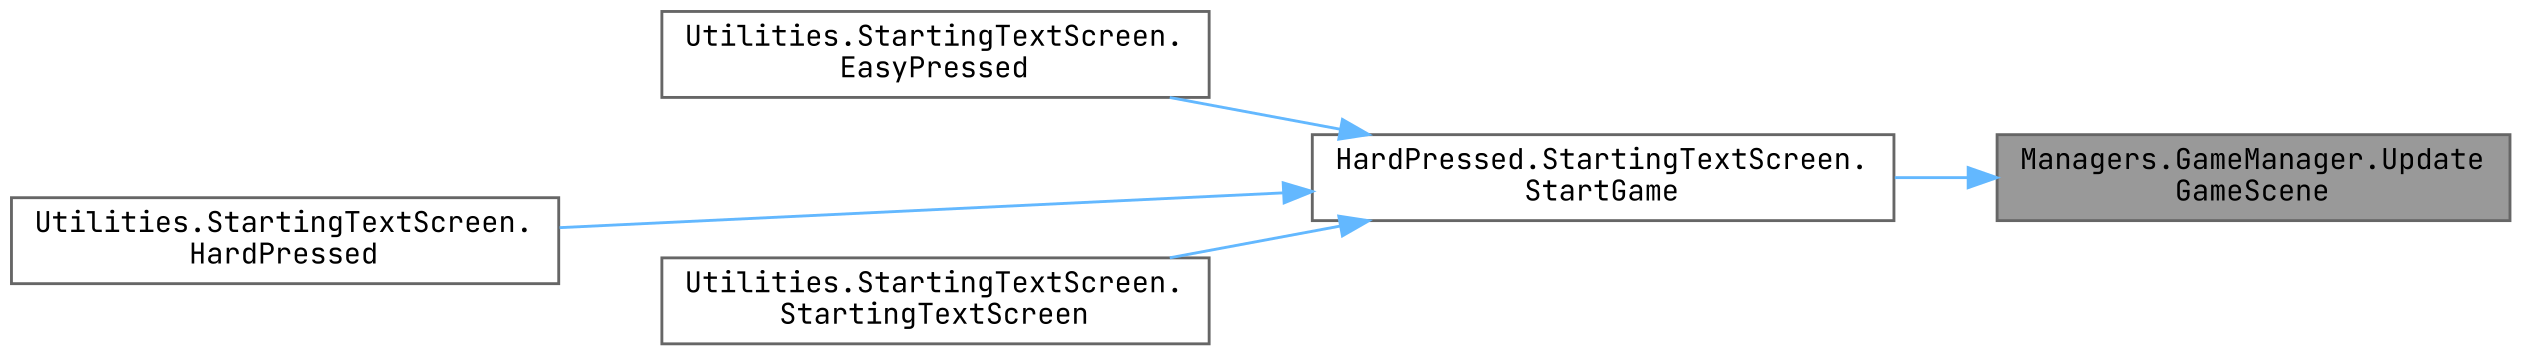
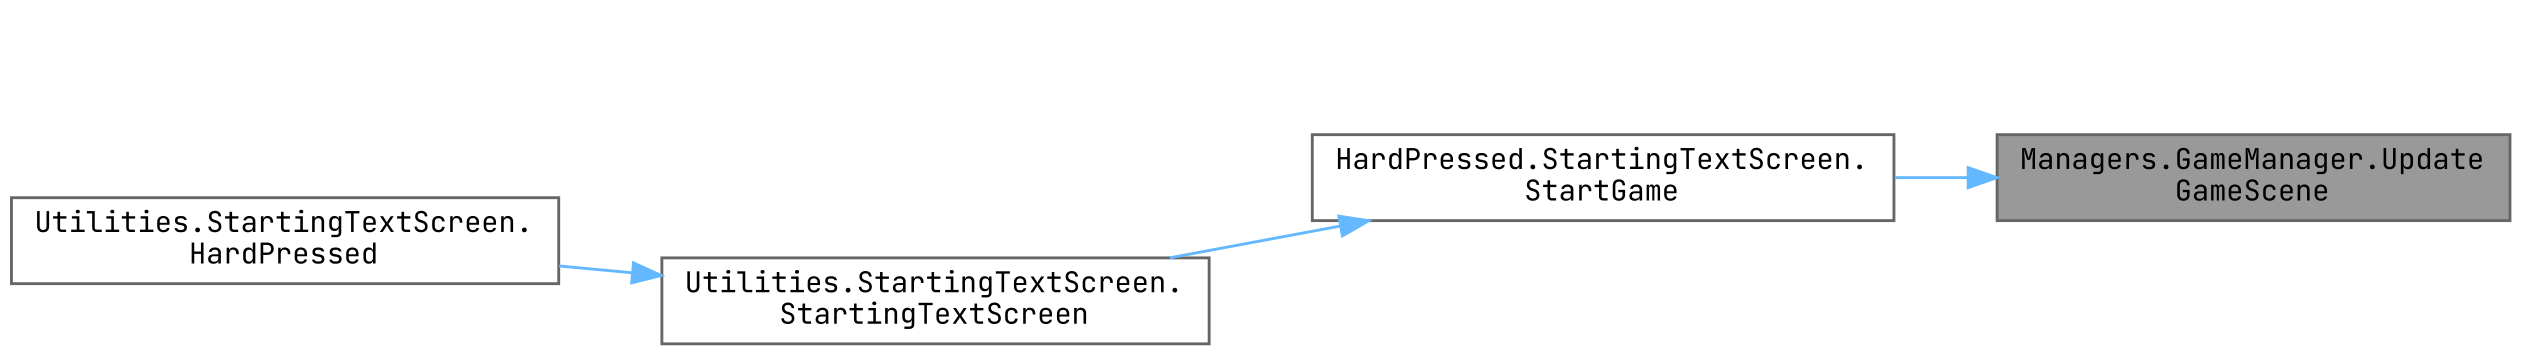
node "Utilities.StartingTextScreen. EasyPressed": removed
edge "Utilities.StartingTextScreen. HardPressed" -> "HardPressed.StartingTextScreen. StartGame": now "Utilities.StartingTextScreen. HardPressed" -> "Utilities.StartingTextScreen. StartingTextScreen"
